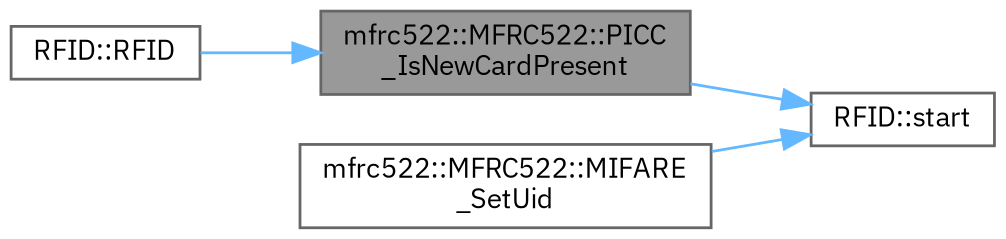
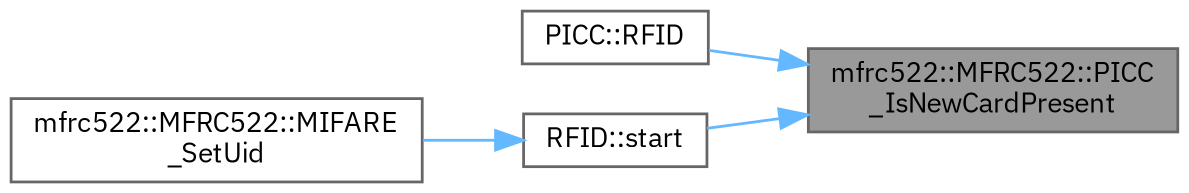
node "RFID::RFID": label "RFID::RFID" -> "PICC::RFID"
edge "mfrc522::MFRC522::PICC _IsNewCardPresent" -> "RFID::start": reversed
